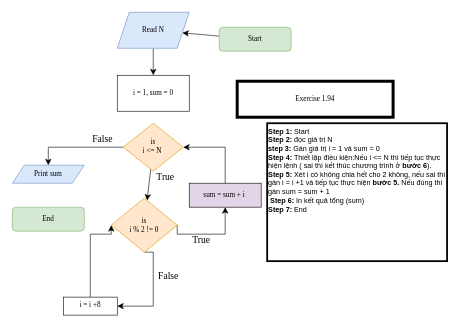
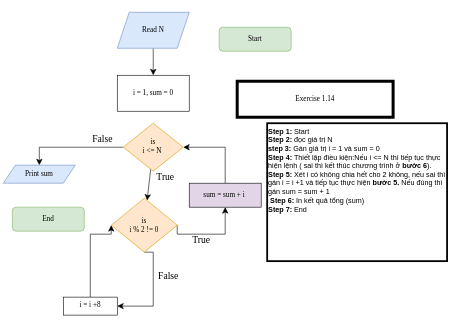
edge "Start" -> "Read N": removed
node "Exercise 1.94": label "Exercise 1.94" -> "Exercise 1.14"
node "Print sum": moved (48, 174) -> (39, 174)
